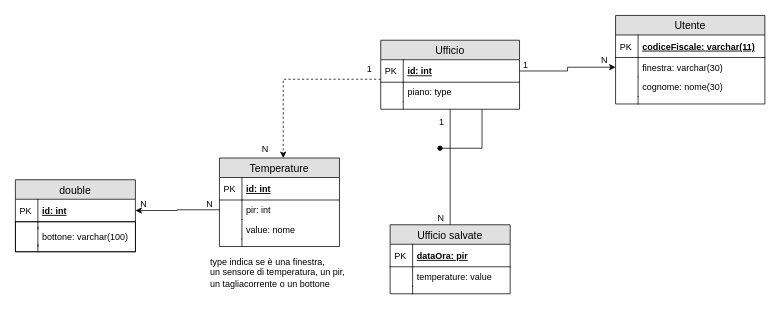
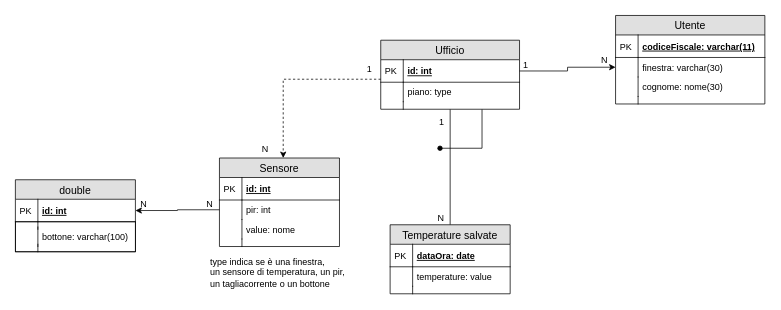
node "Temperature": label "Temperature" -> "Sensore"
node "Ufficio salvate": label "Ufficio salvate" -> "Temperature salvate"
node "dataOra: pir": label "dataOra: pir" -> "dataOra: date"
